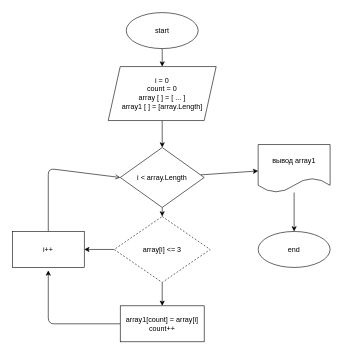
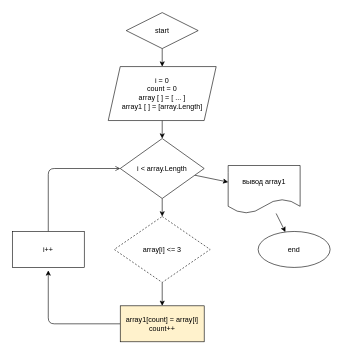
node "start": shape ellipse -> diamond
node "вывод array1": moved (294, 168) -> (264, 189)
node "i < array.Length": moved (162, 177) -> (162, 168)
edge "array[i] <= 3" -> "i++": removed
node "array1[count] = array[i] count++": fillcolor #ffffff -> #fff2cc
